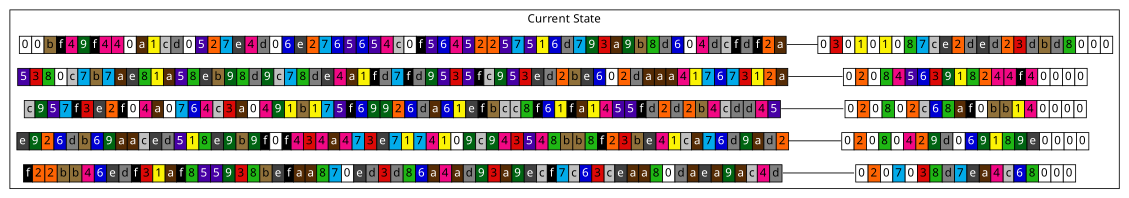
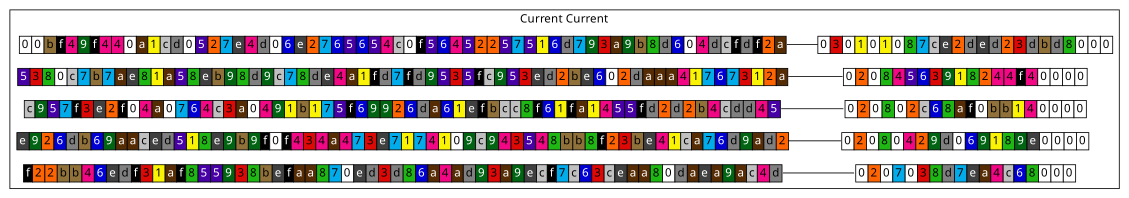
cluster "Current State": label "Current State" -> "Current Current"
